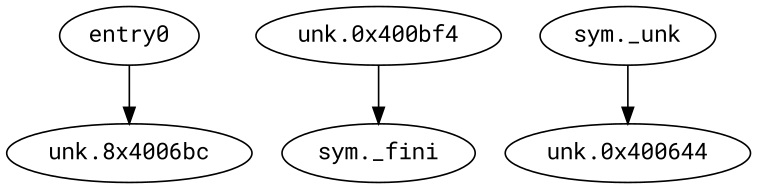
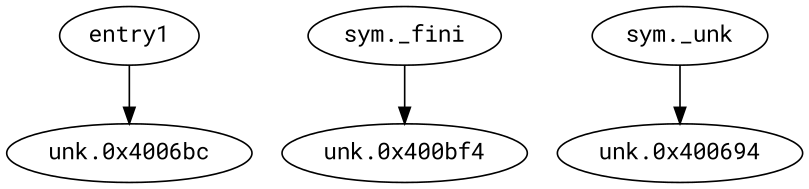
node "entry0": label "entry0" -> "entry1"
edge "unk.0x400bf4" -> "sym._fini": reversed
node "unk.8x4006bc": label "unk.8x4006bc" -> "unk.0x4006bc"
node "unk.0x400644": label "unk.0x400644" -> "unk.0x400694"
